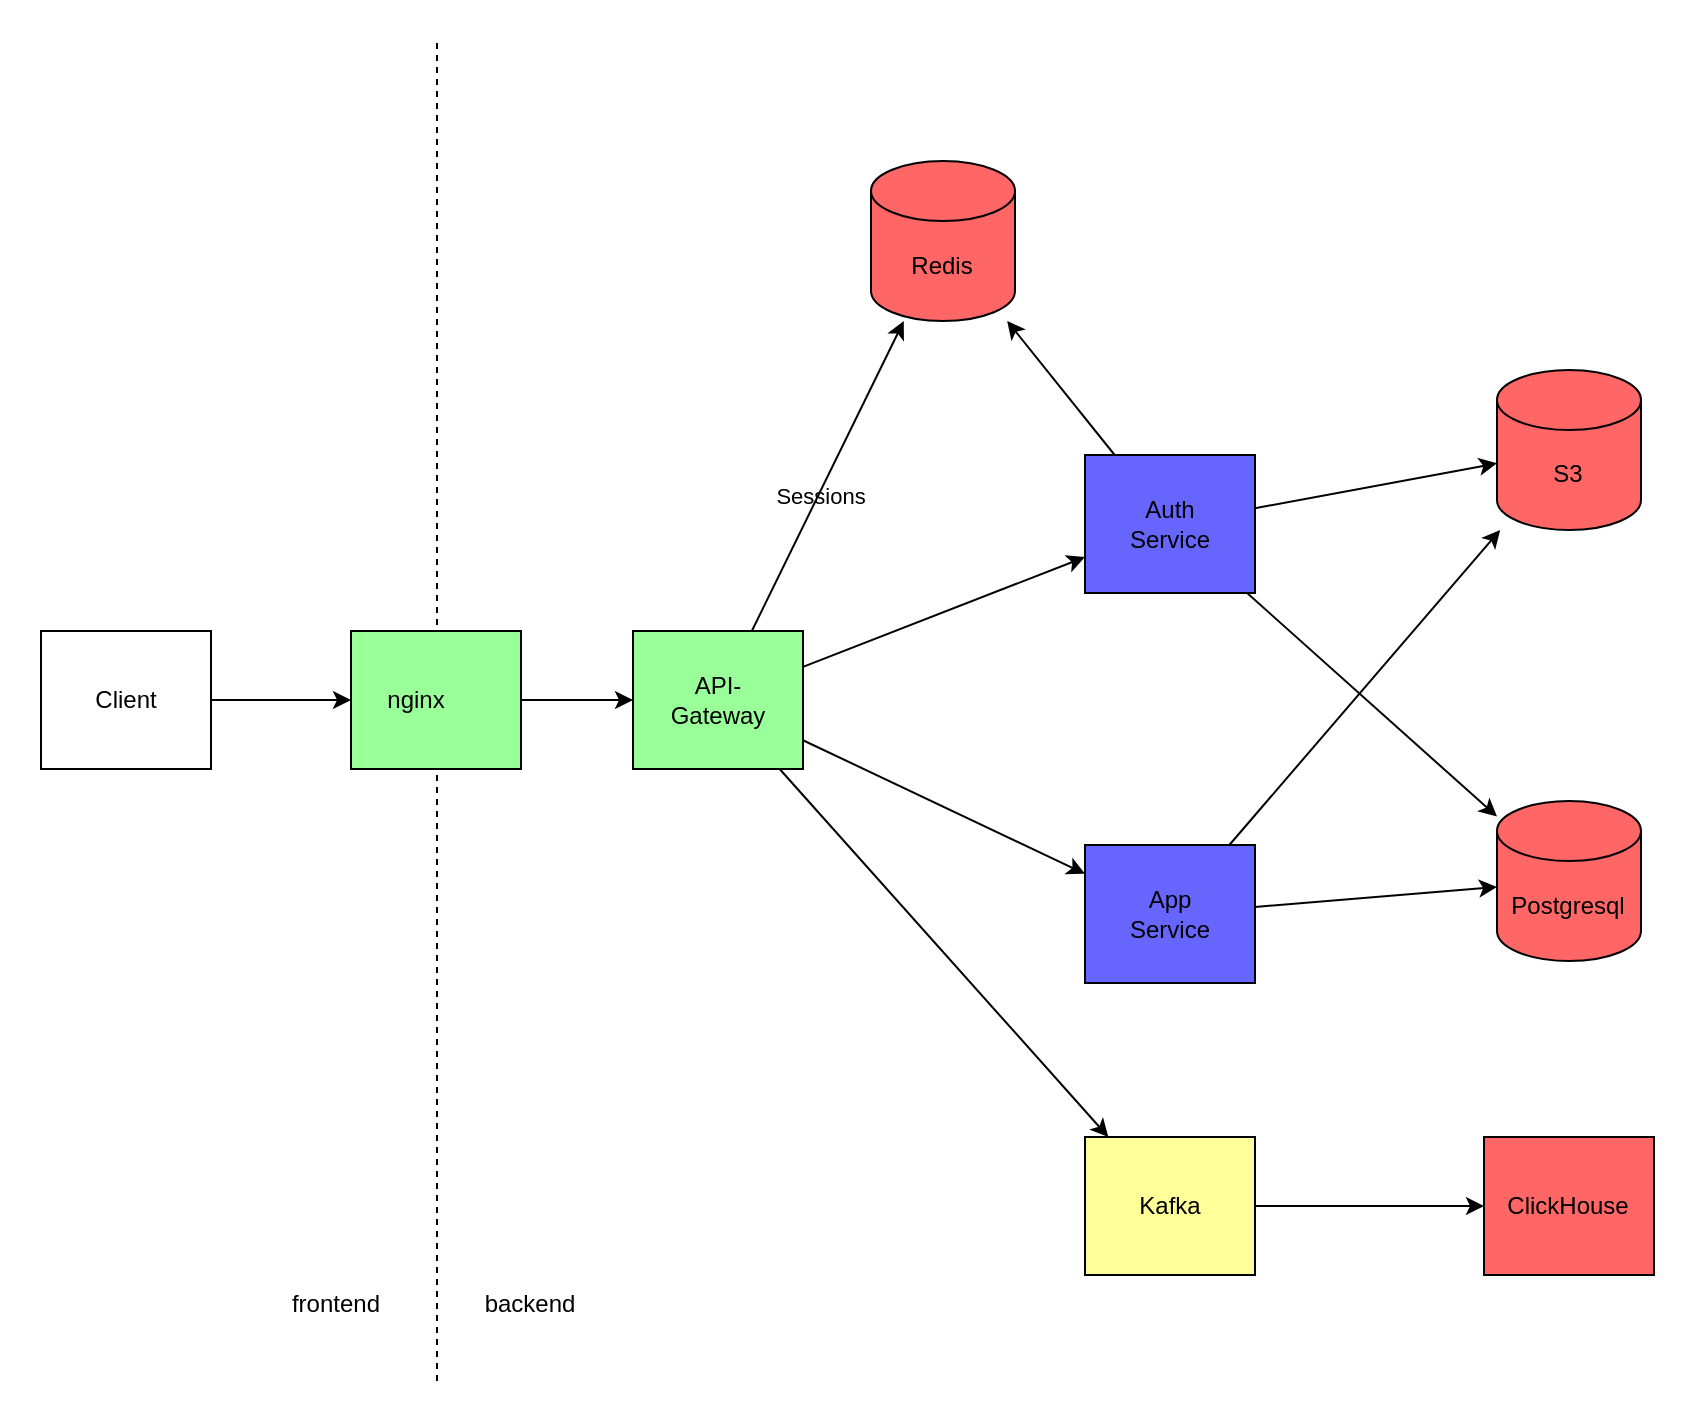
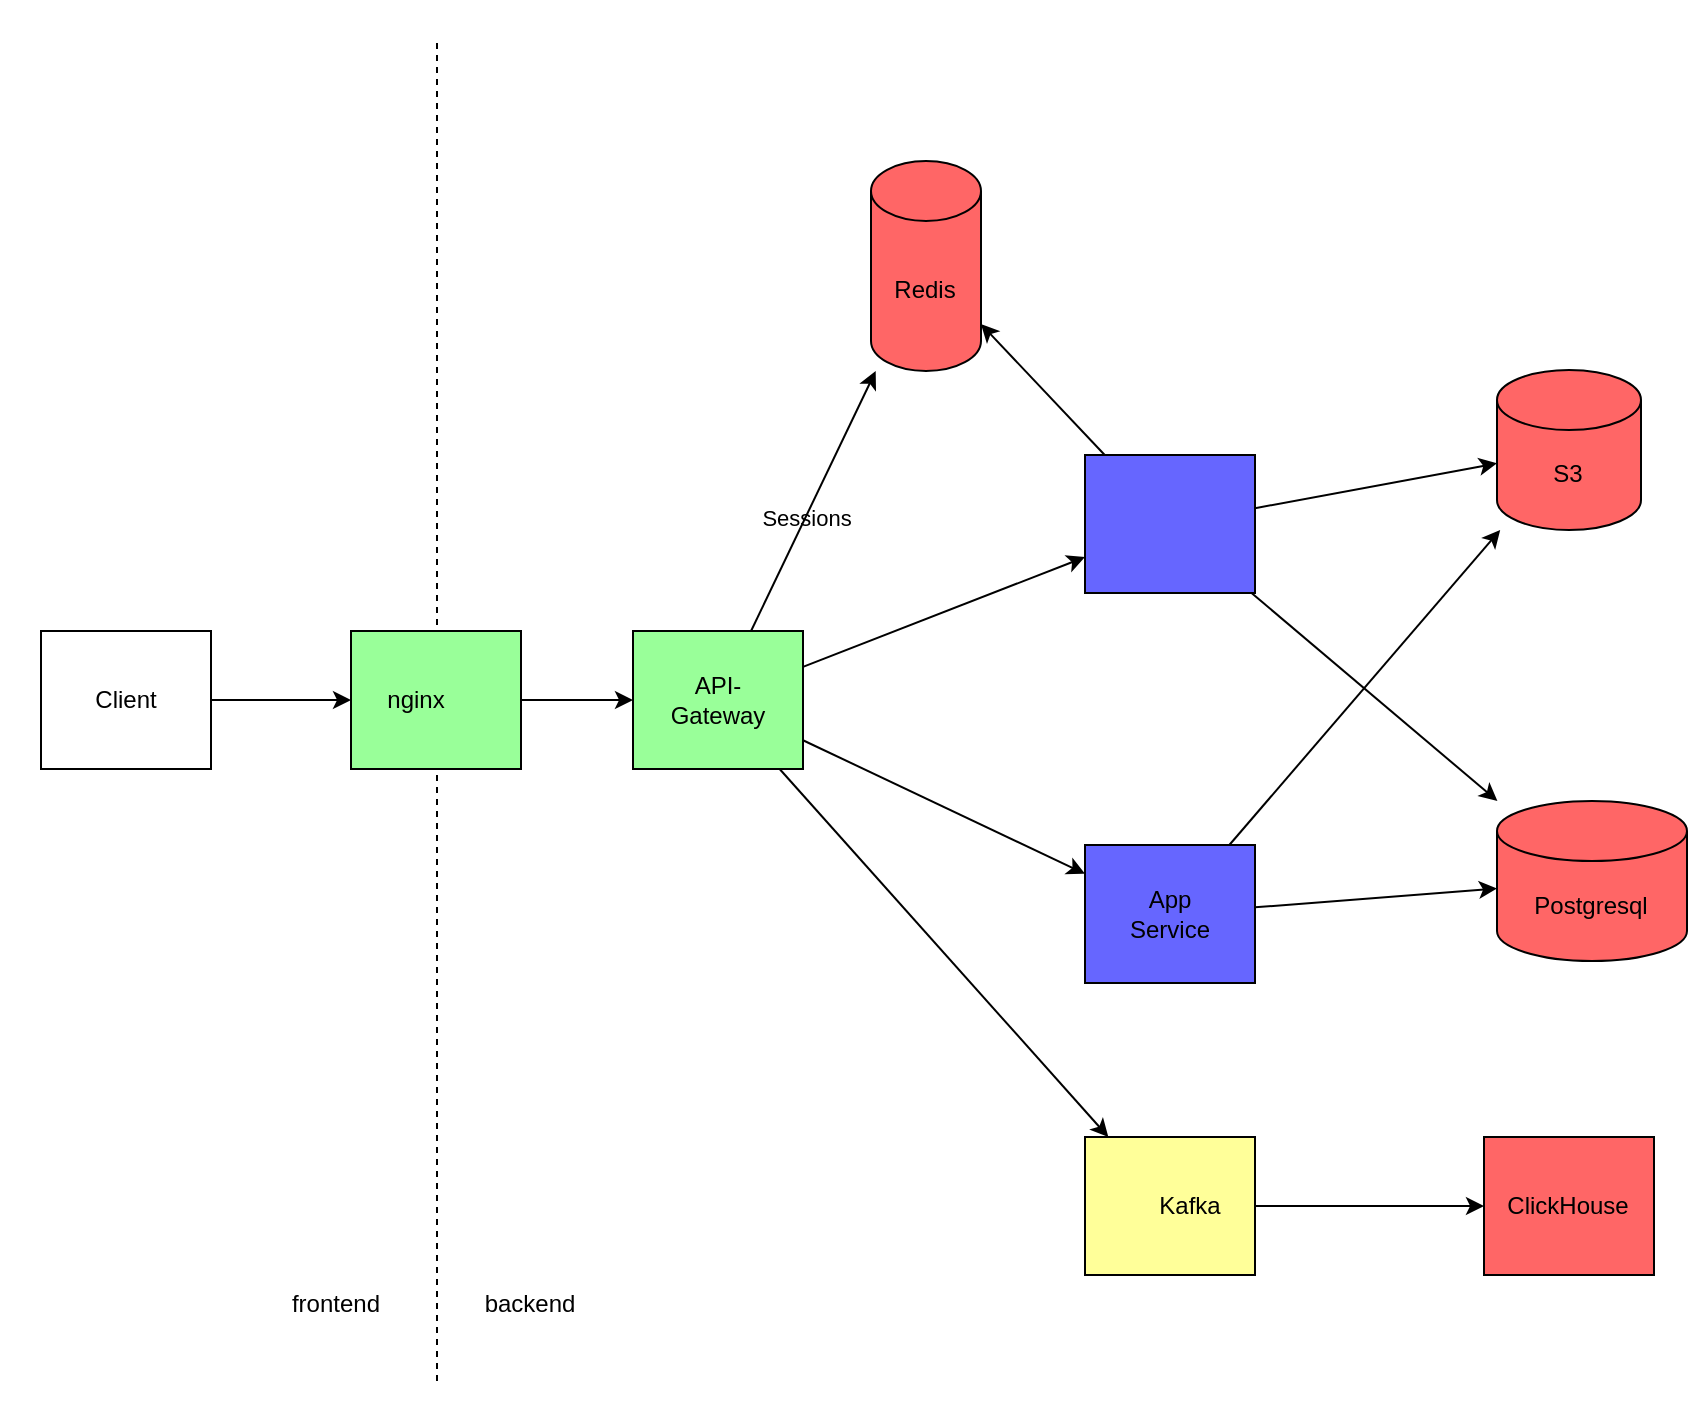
node "Redis": size 144x160 -> 110x210
node "Auth Service": removed
node "Postgresql": size 144x160 -> 190x160
node "Kafka": moved (1170, 1206) -> (1190, 1206)
